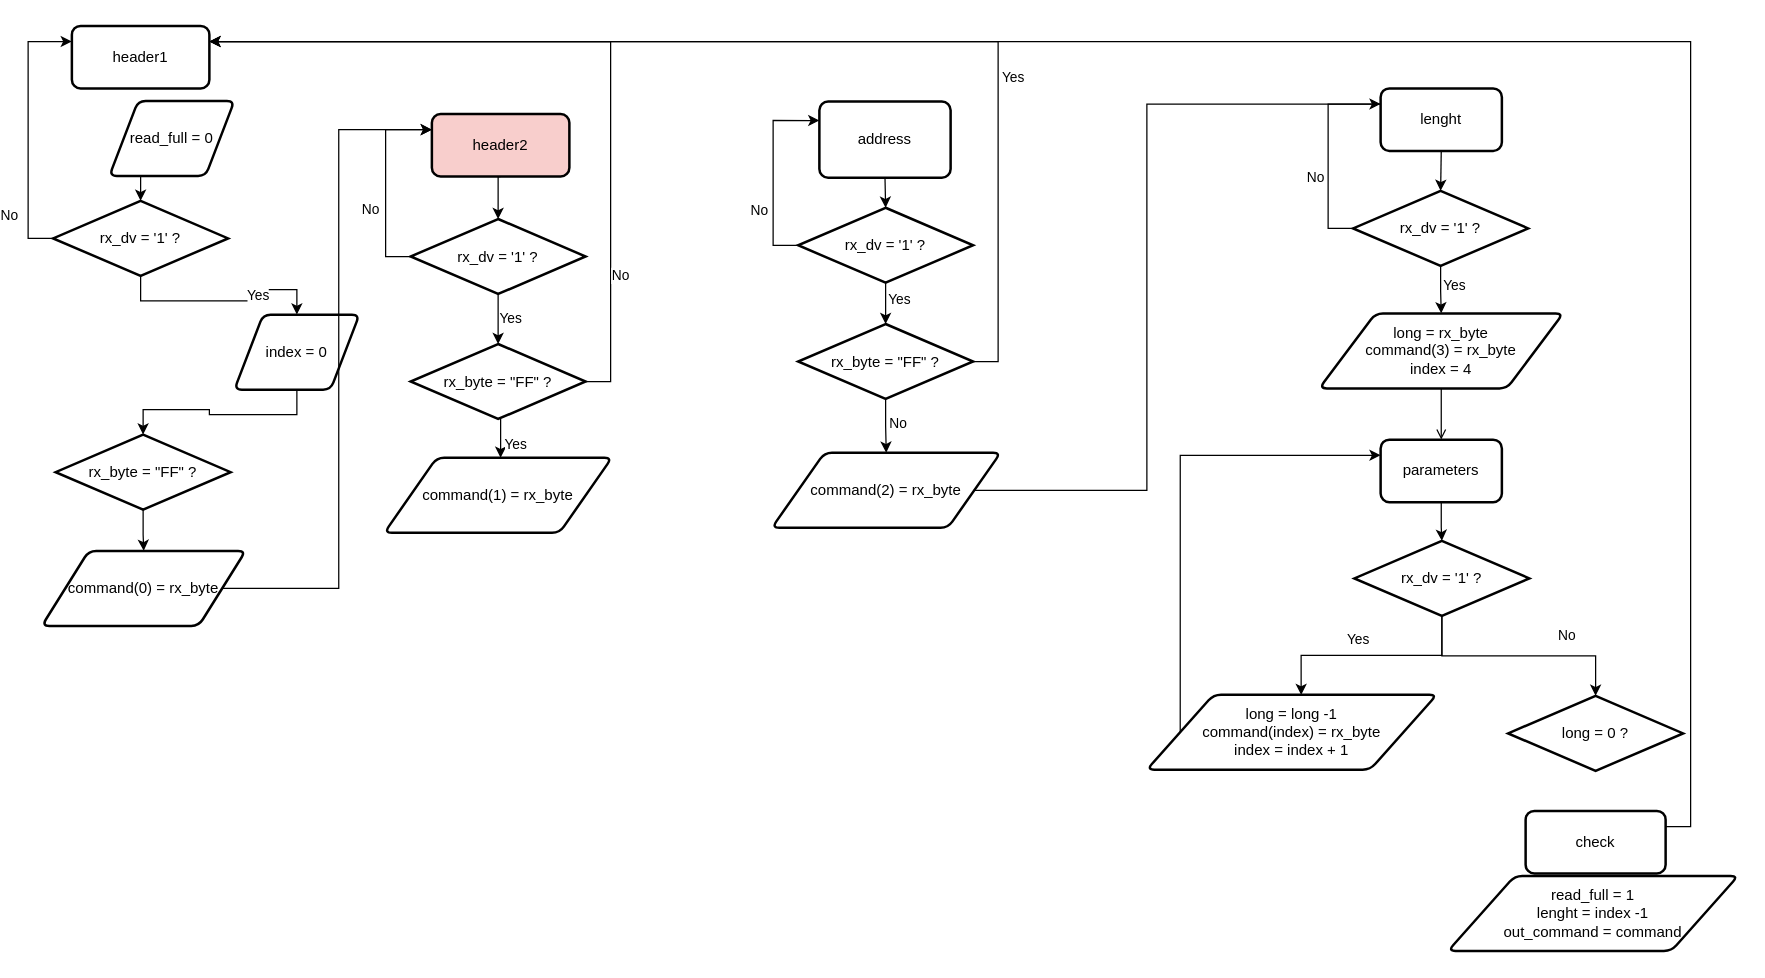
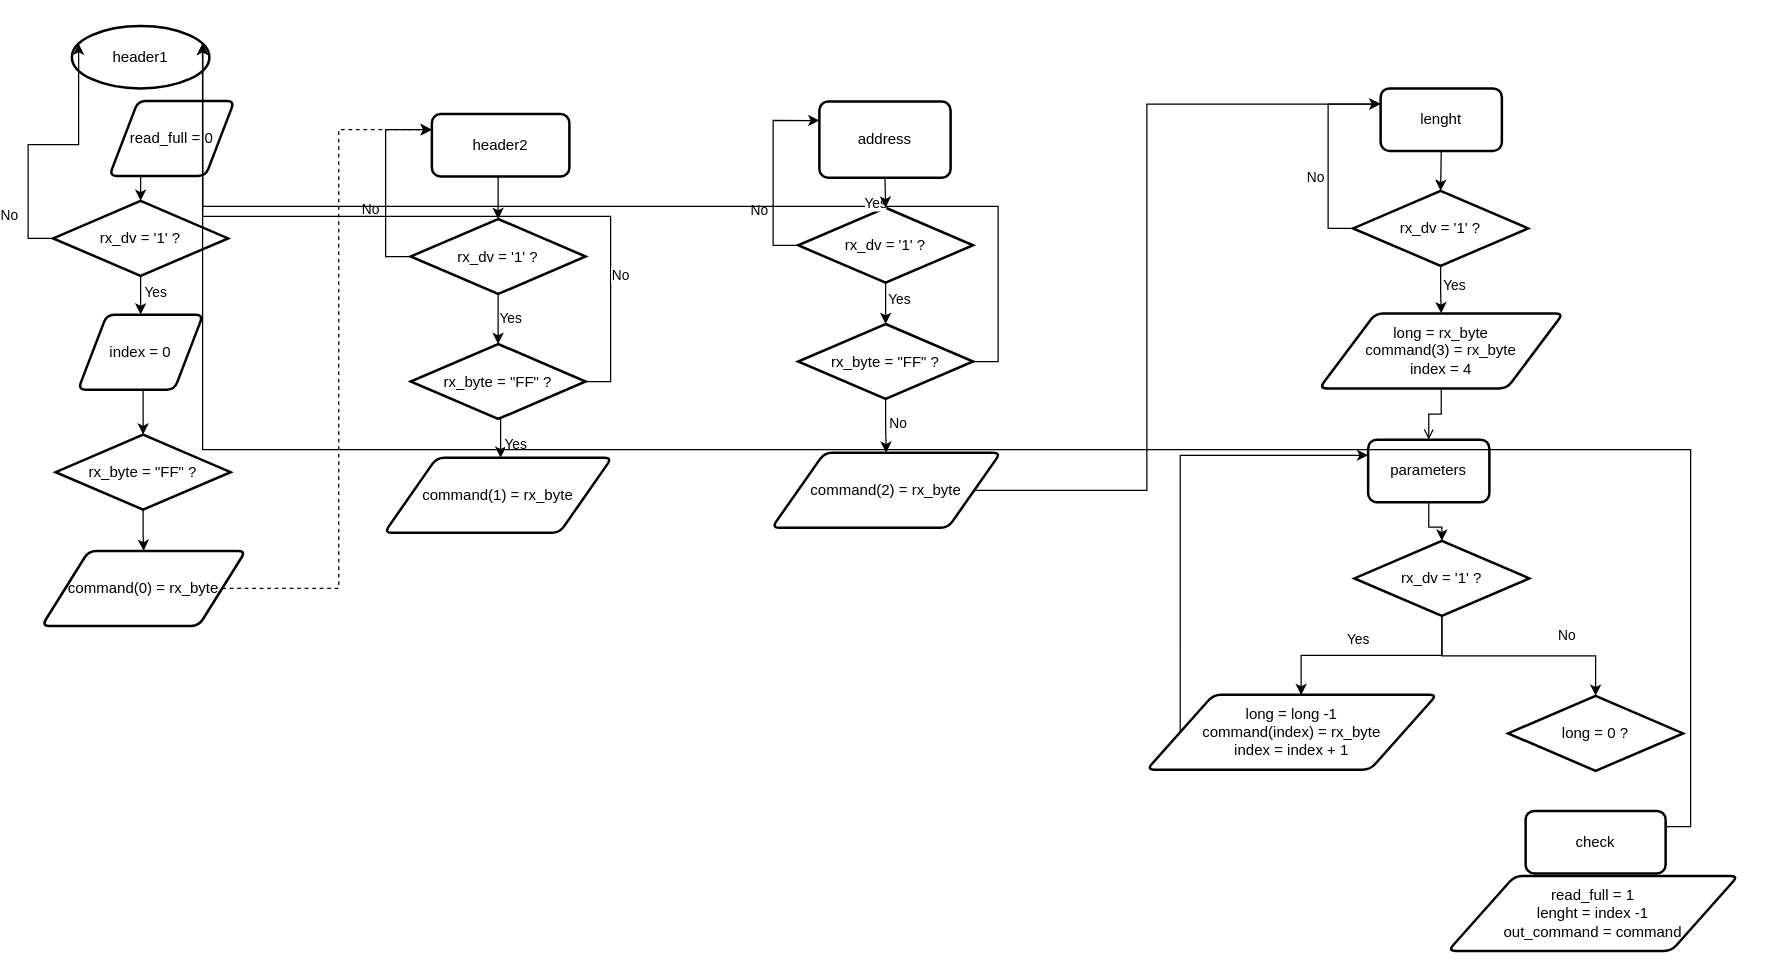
node "header1": shape rounded rectangle -> ellipse
node "header2": fillcolor #f8cecc -> #ffffff
node "index = 0": moved (297, 352) -> (141, 352)
edge "command(0) = rx_byte" -> "header2": style solid -> dashed
edge "lenght" -- "command(2) = rx_byte": arrowhead none -> classic
node "parameters": moved (1441, 471) -> (1429, 471)
